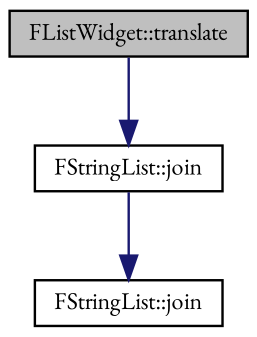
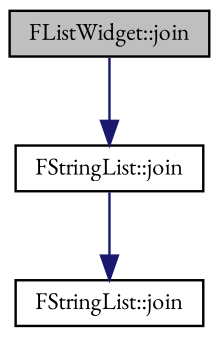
node "FListWidget::translate": label "FListWidget::translate" -> "FListWidget::join"
